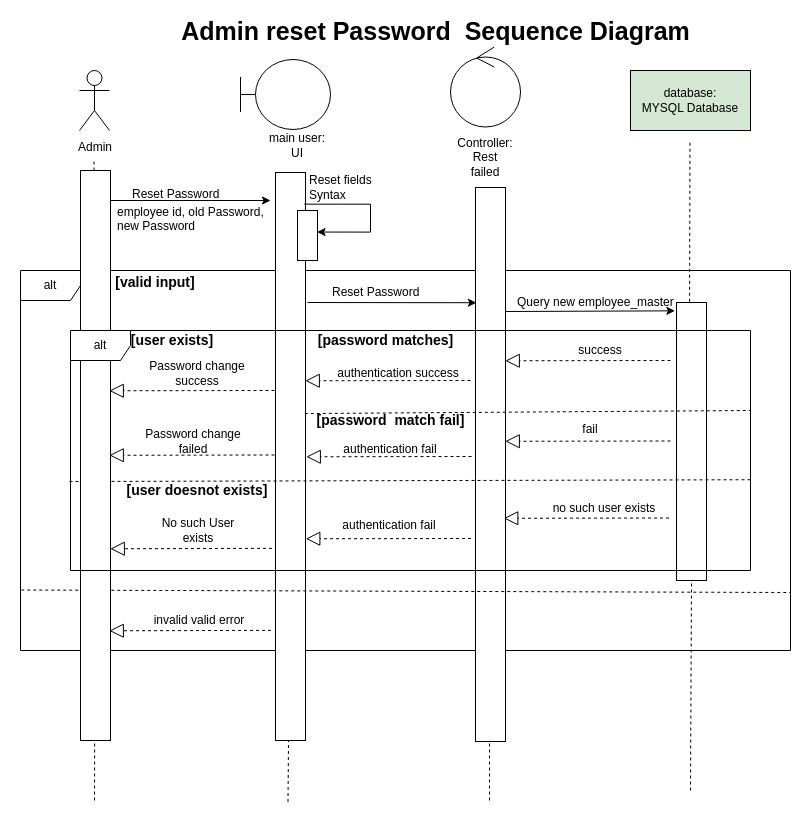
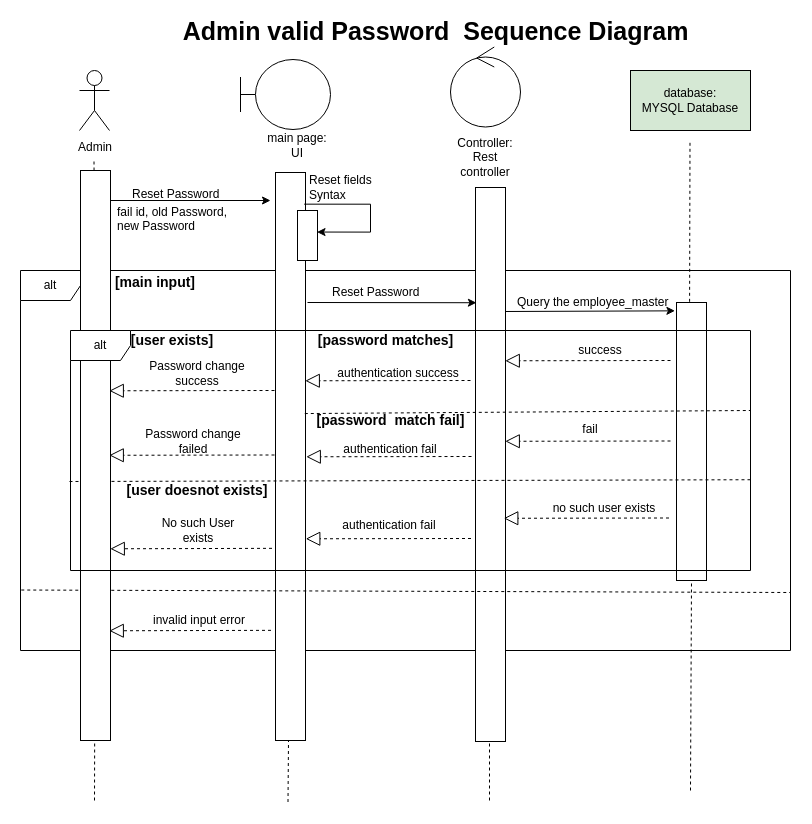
node "Admin reset Password Sequence Diagram": label "Admin reset Password Sequence Diagram" -> "Admin valid Password Sequence Diagram"
node "main user: UI": label "main user: UI" -> "main page: UI"
node "Controller: Rest failed": label "Controller: Rest failed" -> "Controller: Rest controller"
node "employee id, old Password, new Password": label "employee id, old Password, new Password" -> "fail id, old Password, new Password"
node "[valid input]": label "[valid input]" -> "[main input]"
node "Query new employee_master": label "Query new employee_master" -> "Query the employee_master"
node "invalid valid error": label "invalid valid error" -> "invalid input error"
